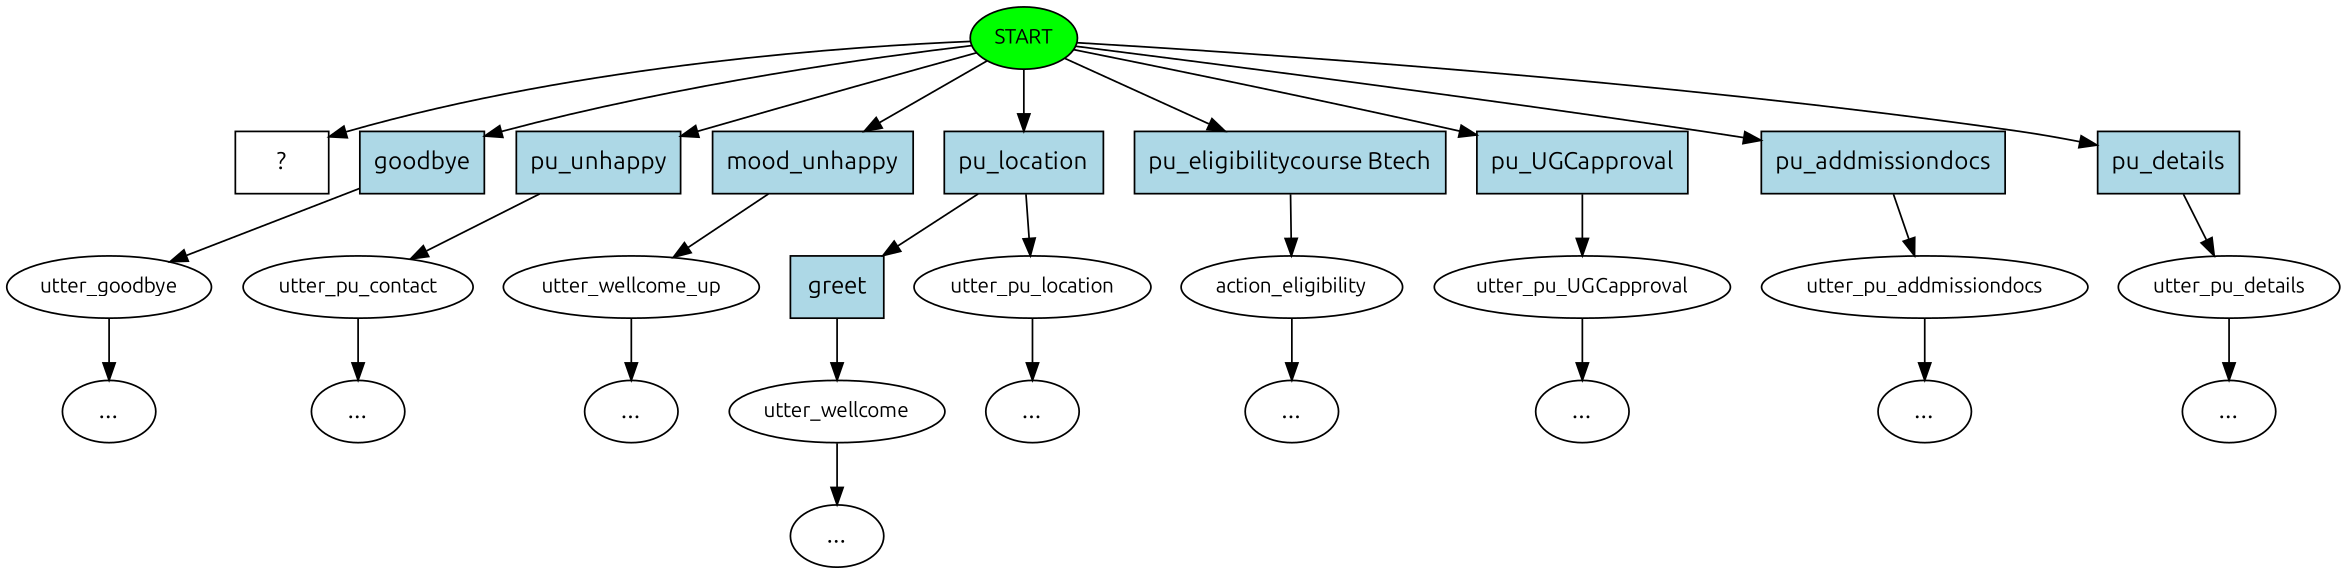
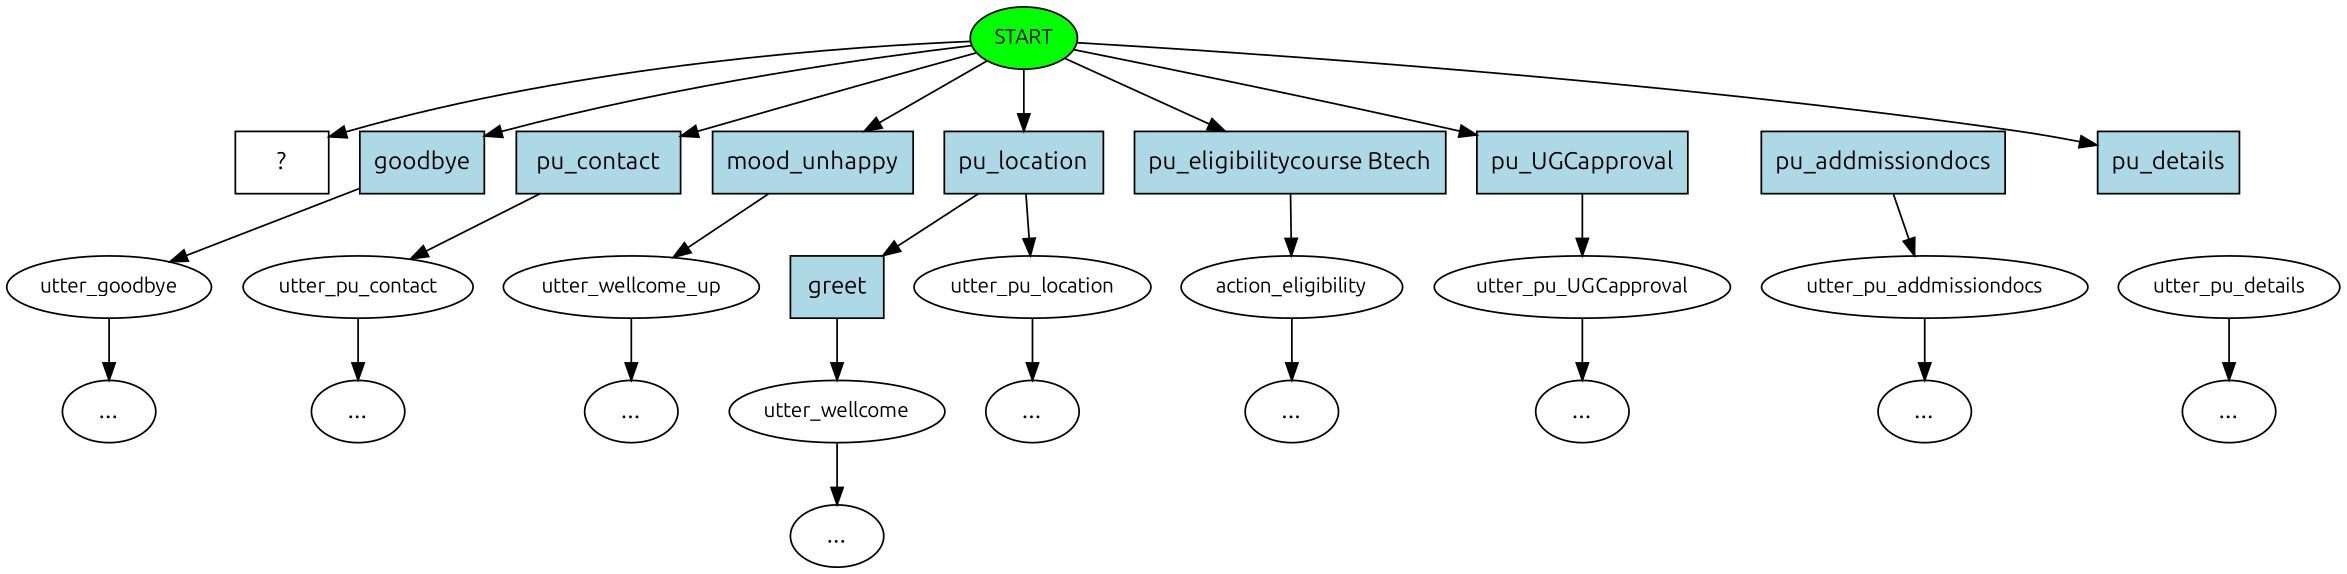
edge "START" -> "pu_addmissiondocs": removed
node "pu_unhappy": label "pu_unhappy" -> "pu_contact"
edge "pu_details" -> "utter_pu_details": removed
